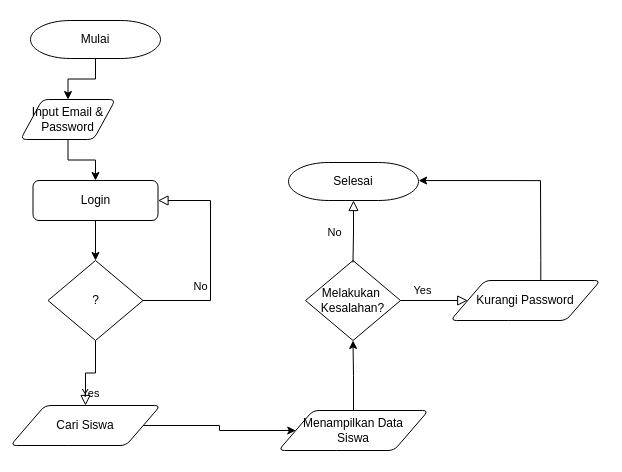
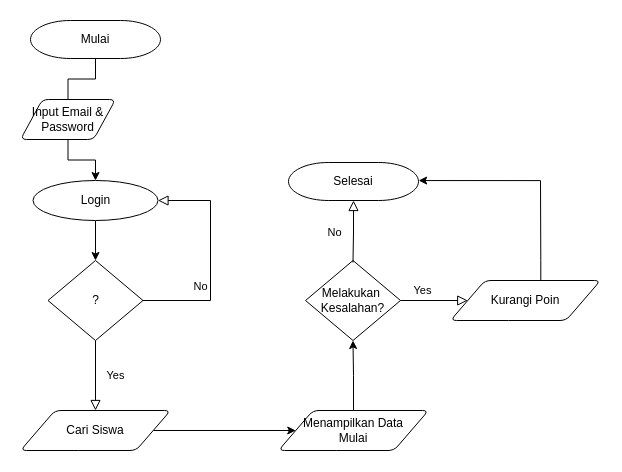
edge "Mulai" -> "Input Email & Password": arrowhead classic -> none
node "Login": shape rounded rectangle -> ellipse
node "Kurangi Password": label "Kurangi Password" -> "Kurangi Poin"
node "Cari Siswa": moved (86, 426) -> (96, 431)
node "Menampilkan Data Siswa": label "Menampilkan Data Siswa" -> "Menampilkan Data Mulai"
